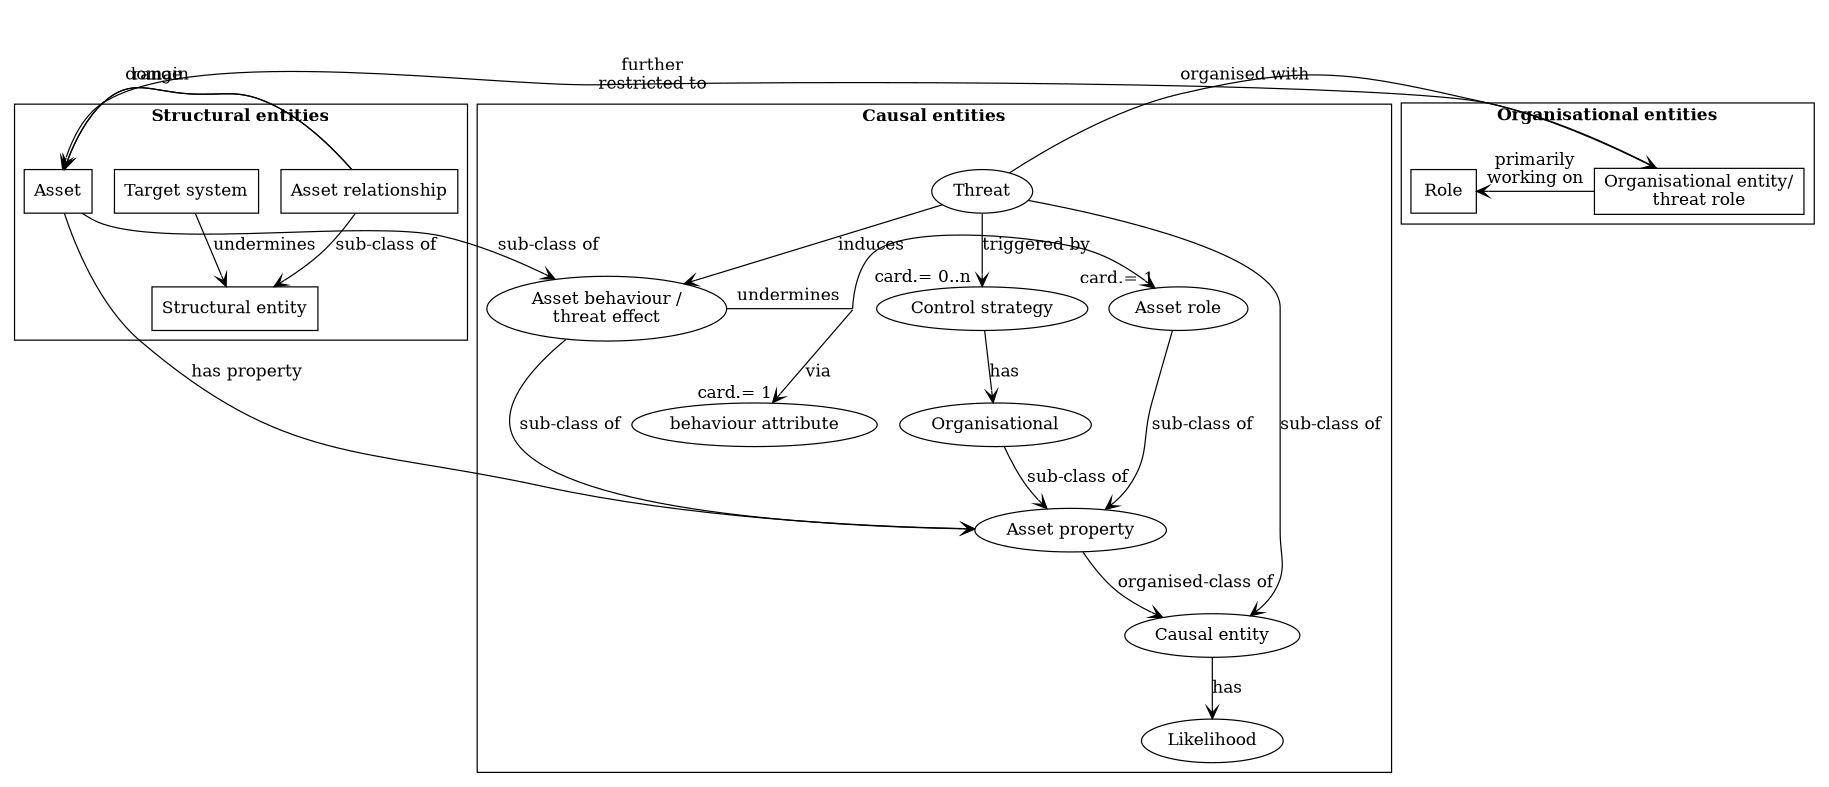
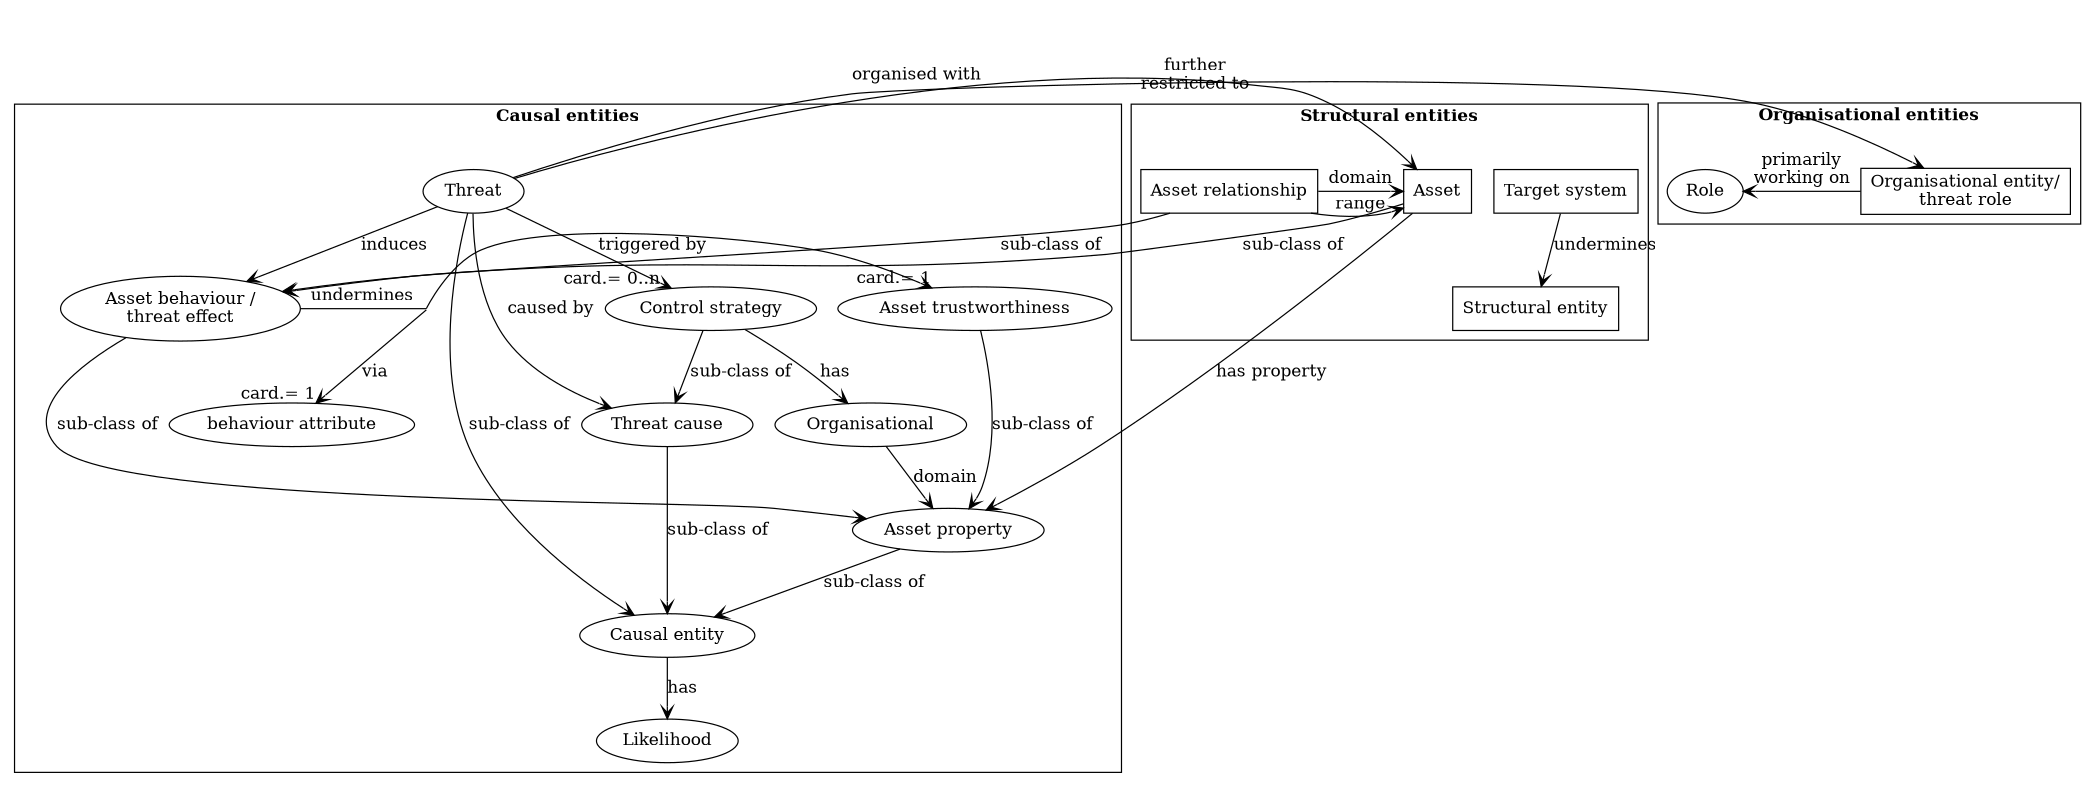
edge "Organisational entity/ threat role" -> "Asset": now "Threat" -> "Asset"
node "Role": shape box -> ellipse
edge "Asset relationship" -> "Structural entity": now "Asset relationship" -> "Asset behaviour / threat effect"
node "Asset role": label "Asset role" -> "Asset trustworthiness"
node "Threat cause": added
edge "Organisational" -> "Asset property": label "sub-class of" -> "domain"
edge "Asset property" -> "Causal entity": label "organised-class of" -> "sub-class of"
